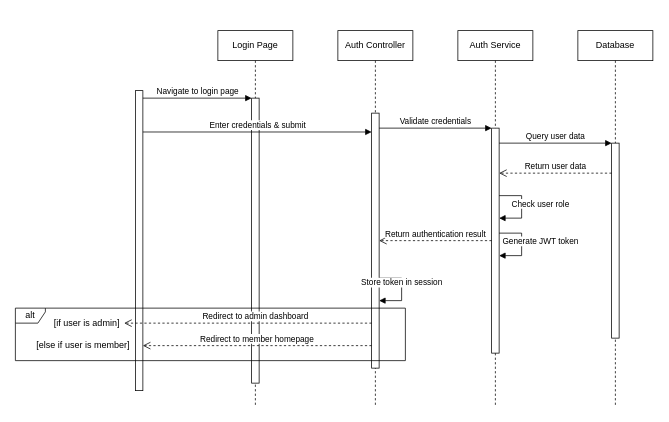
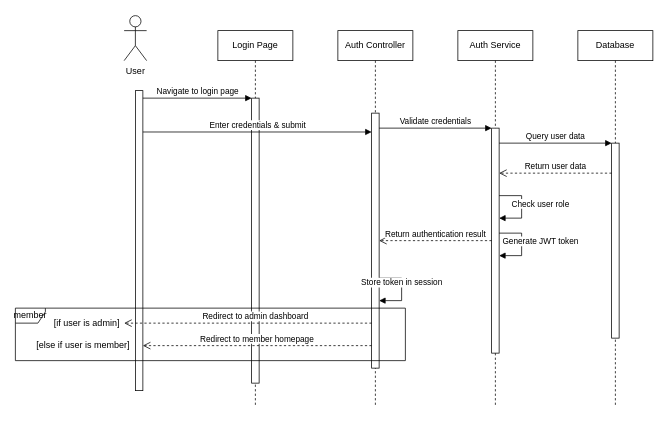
node "User": added
node "alt": label "alt" -> "member"
